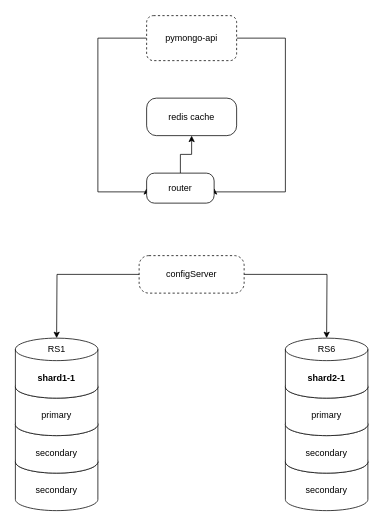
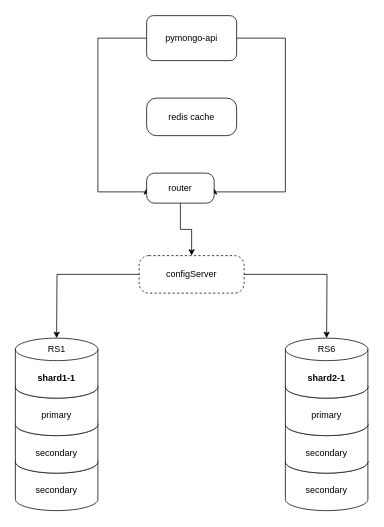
node "pymongo-api": style dashed -> solid
edge "router" -> "redis cache": now "router" -> "configServer"
